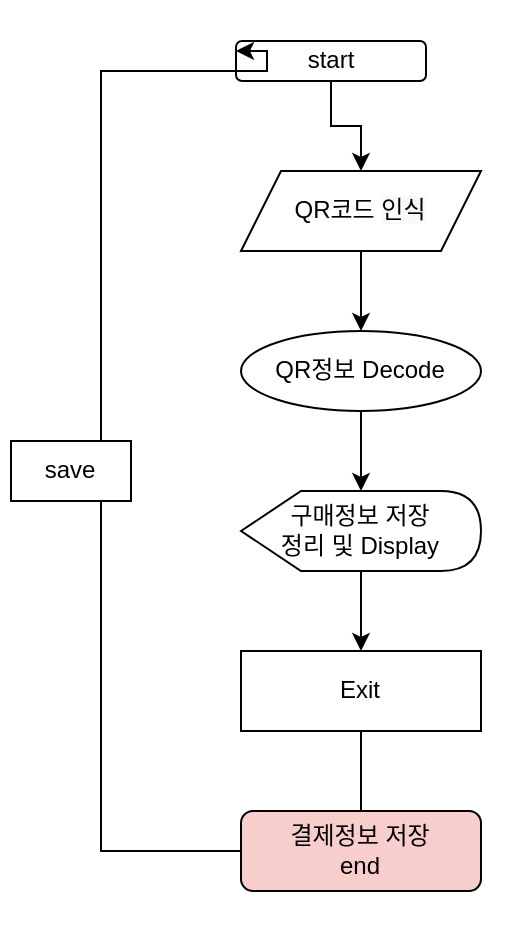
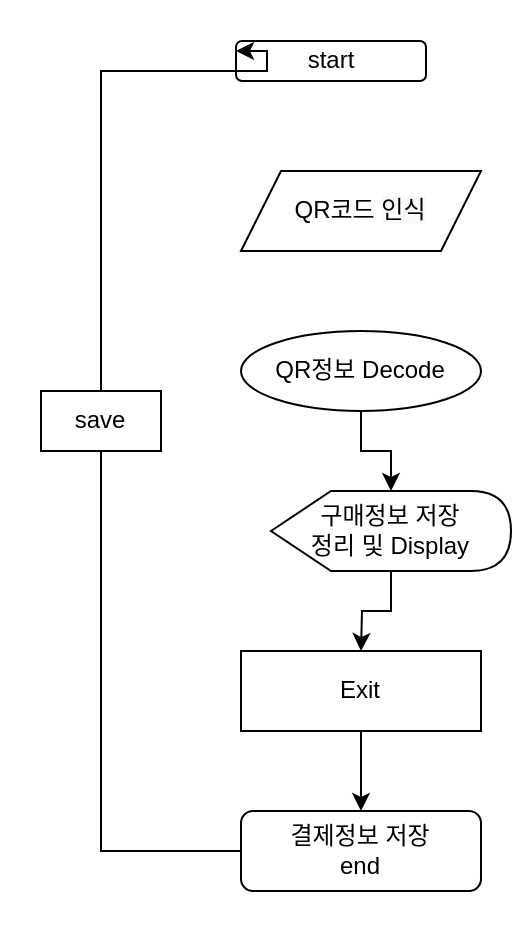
edge "start" -> "QR코드 인식": removed
edge "QR코드 인식" -> "QR정보 Decode": removed
node "save": moved (71, 471) -> (101, 421)
node "구매정보 저장 정리 및 Display": moved (361, 531) -> (391, 531)
edge "Exit" -- "결제정보 저장 end": arrowhead none -> classic
node "결제정보 저장 end": fillcolor #f8cecc -> #ffffff
